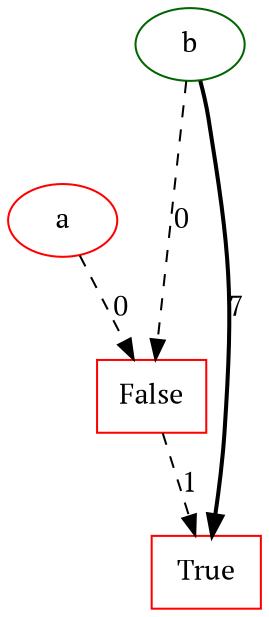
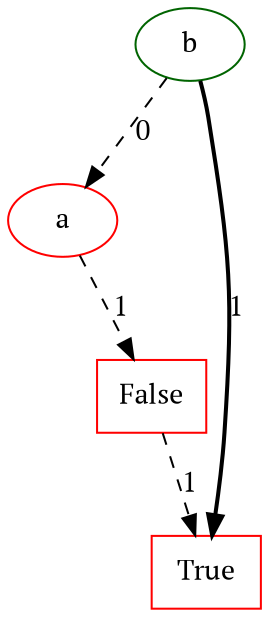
edge "b" -> "False": now "b" -> "a"
edge "a" -> "False": label "0" -> "1"
edge "b" -> "True": label "7" -> "1"
